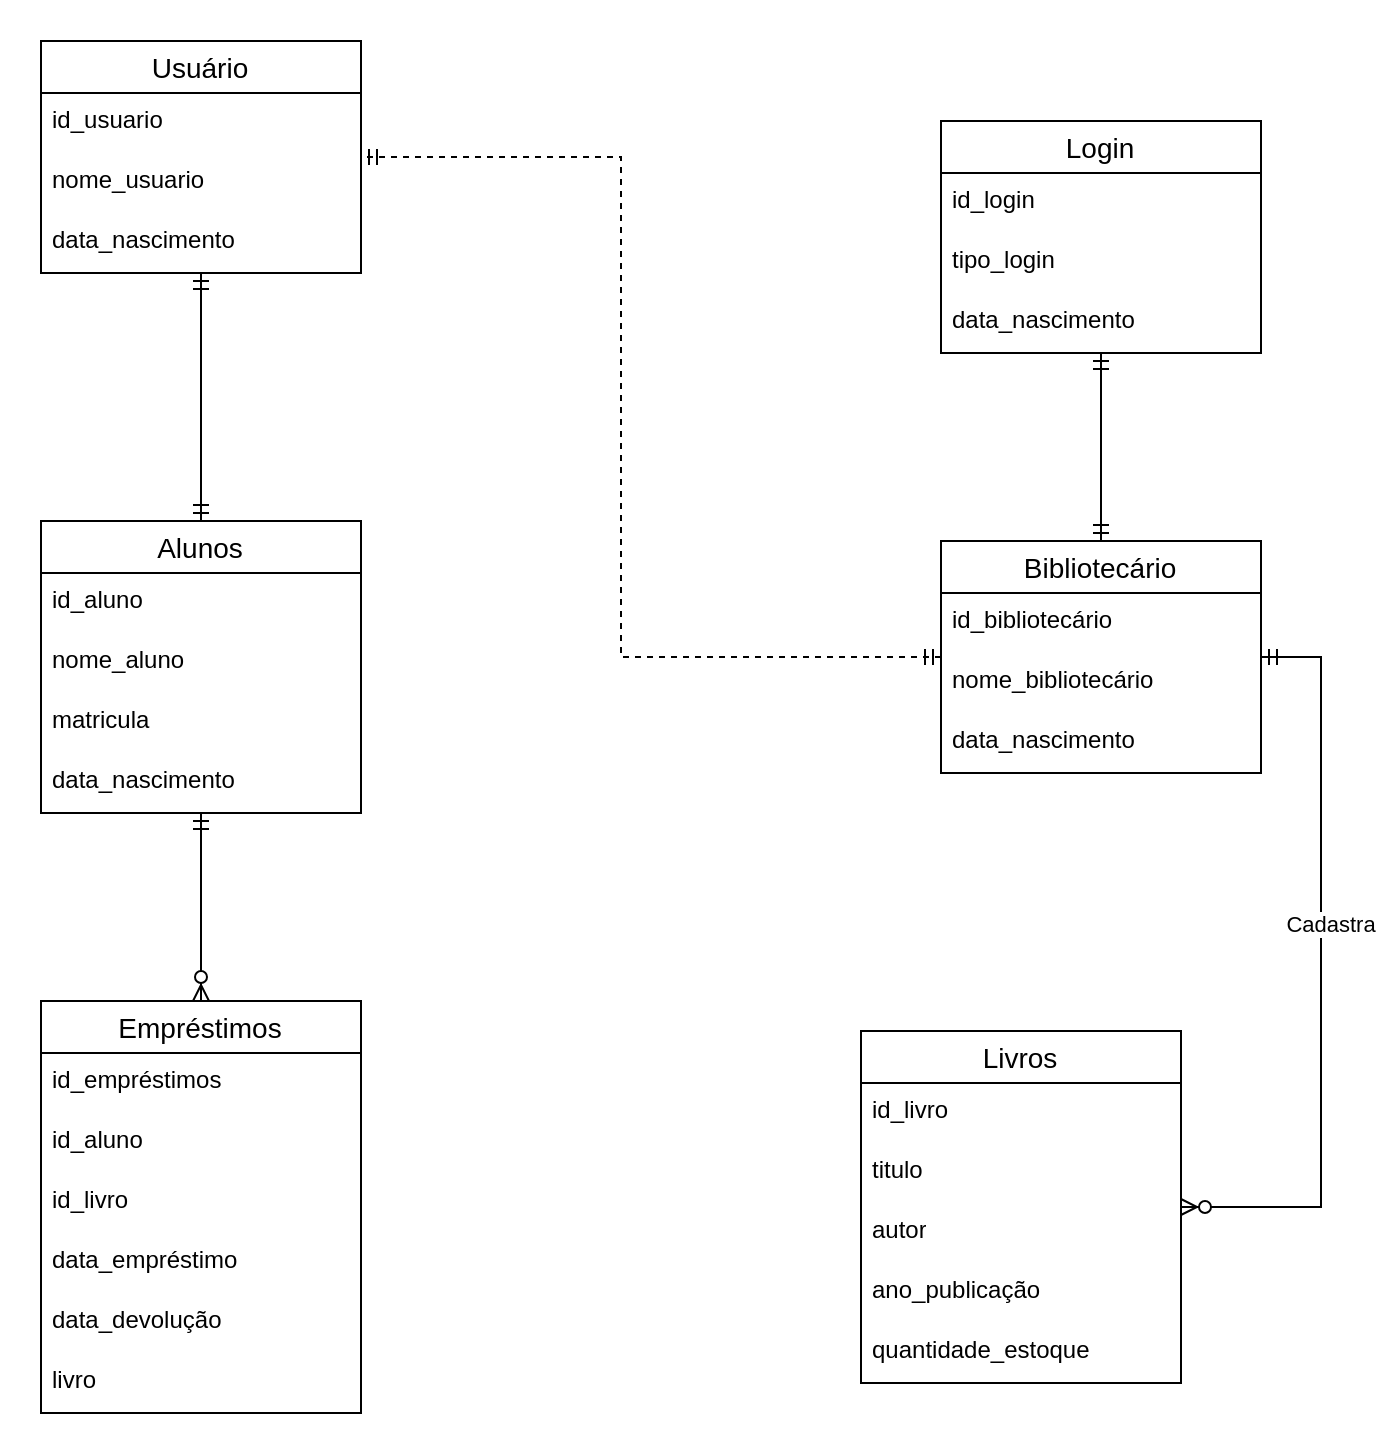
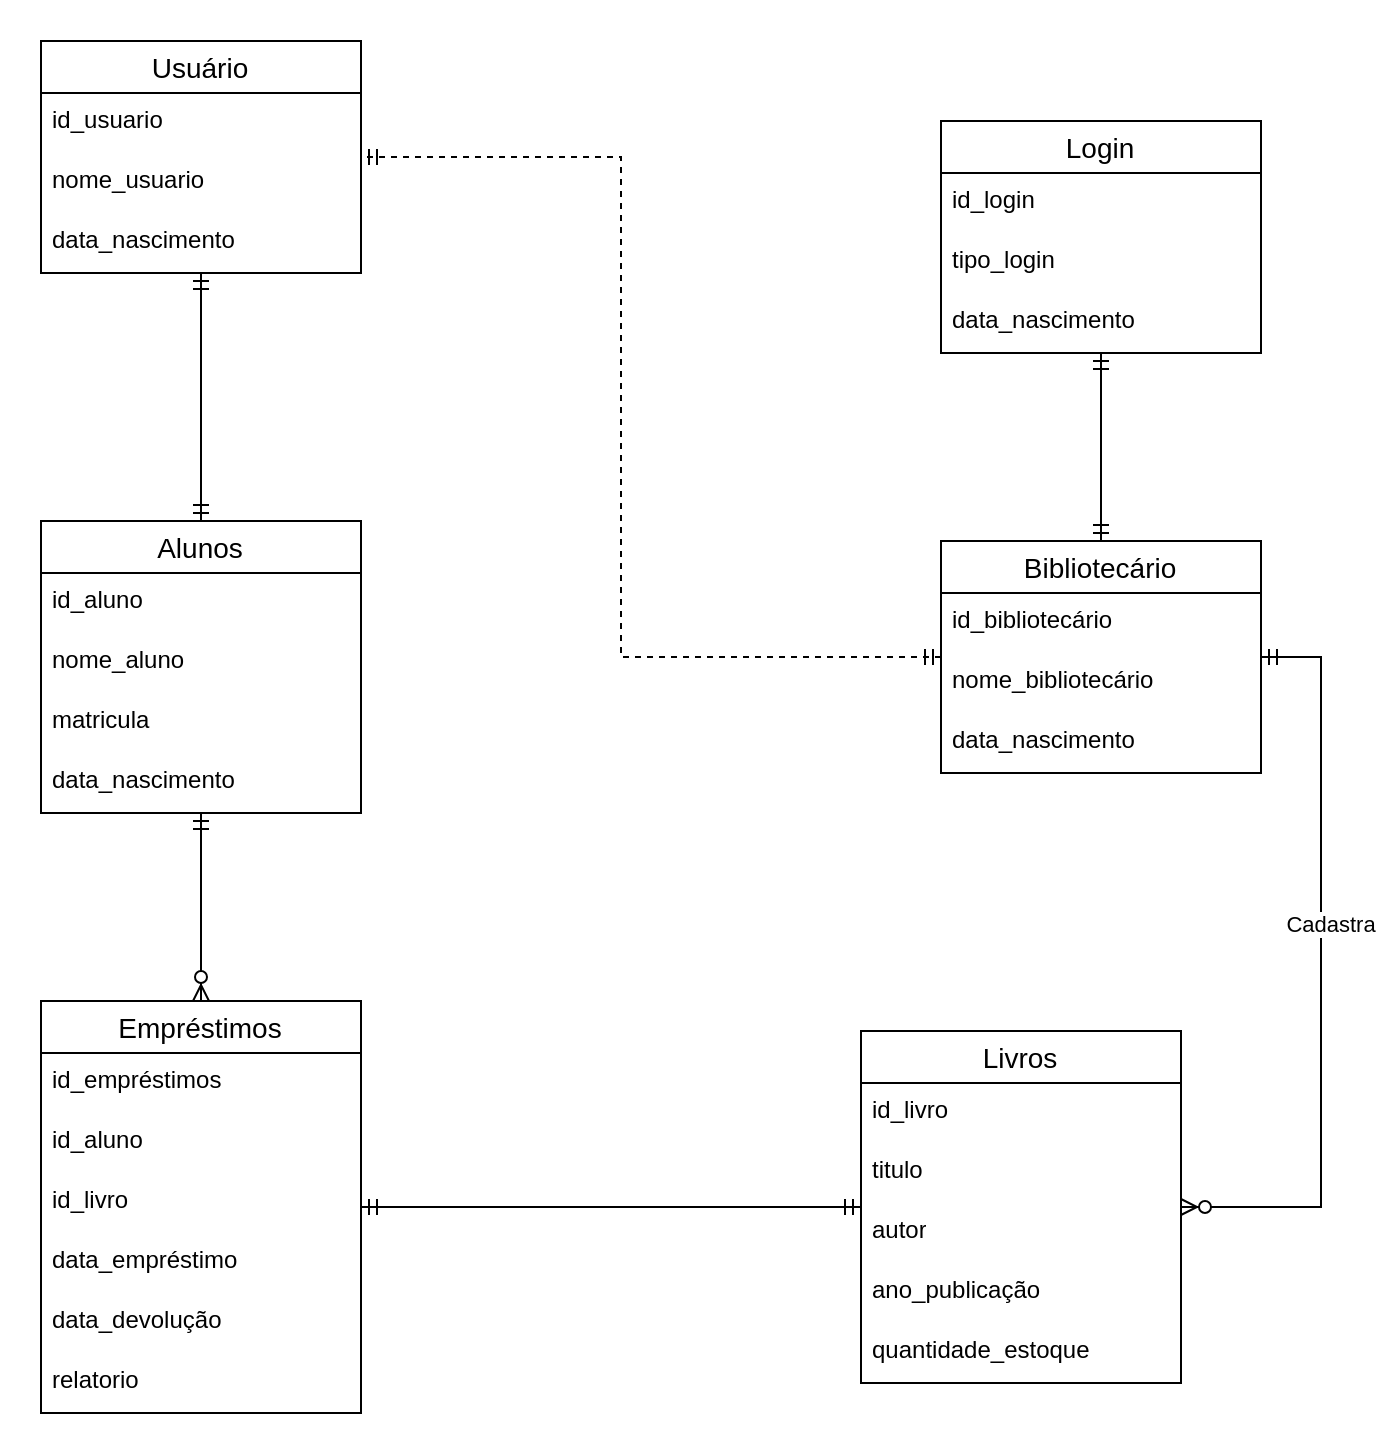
edge "Empréstimos" -- "Livros": added
node "livro": label "livro" -> "relatorio"
